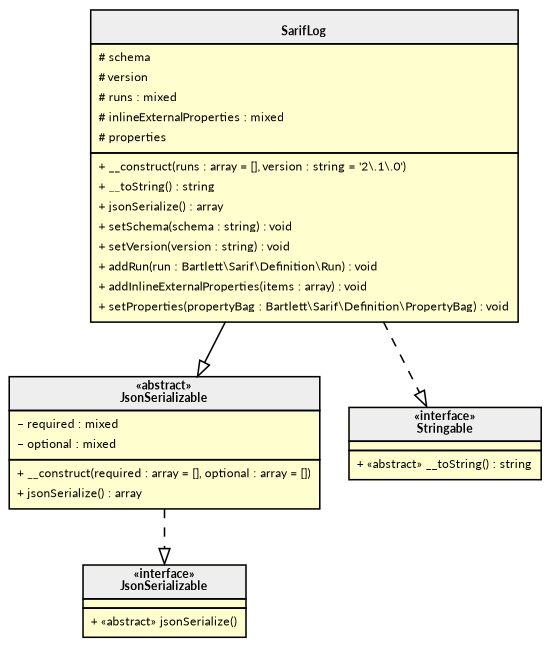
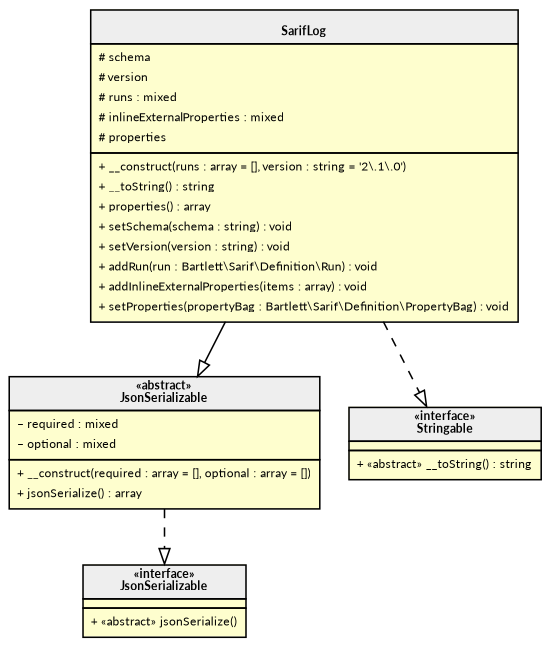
node "SarifLog": text "+ jsonSerialize() : array" -> "+ properties() : array"
